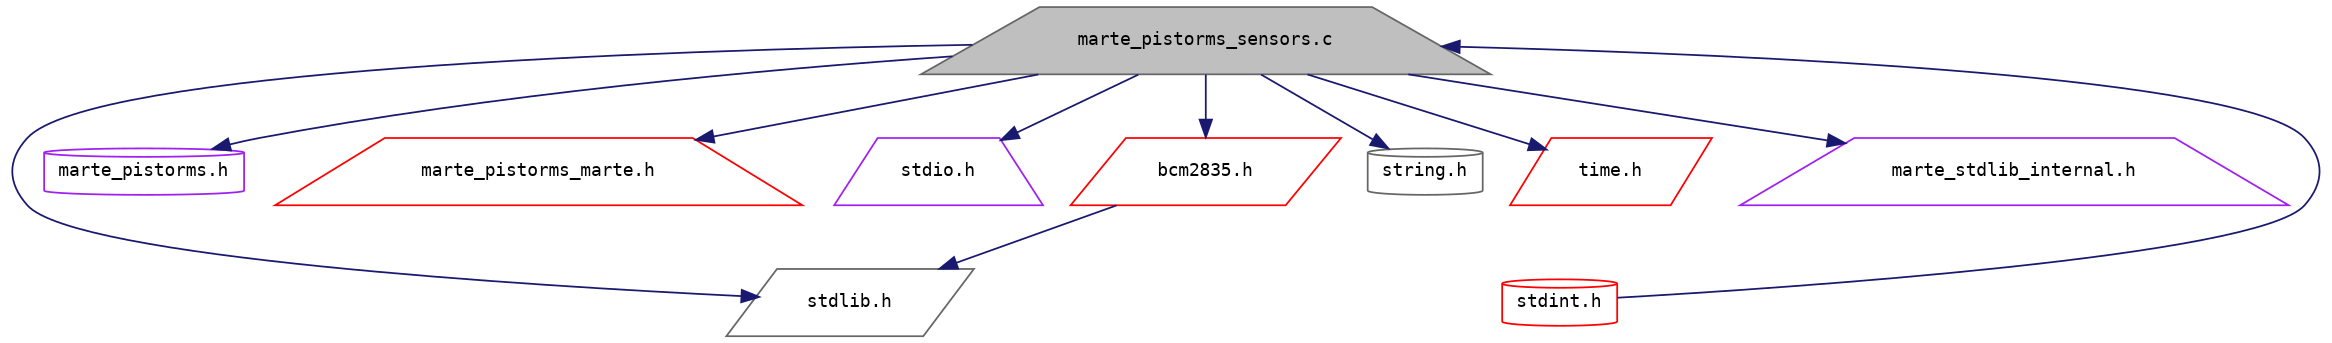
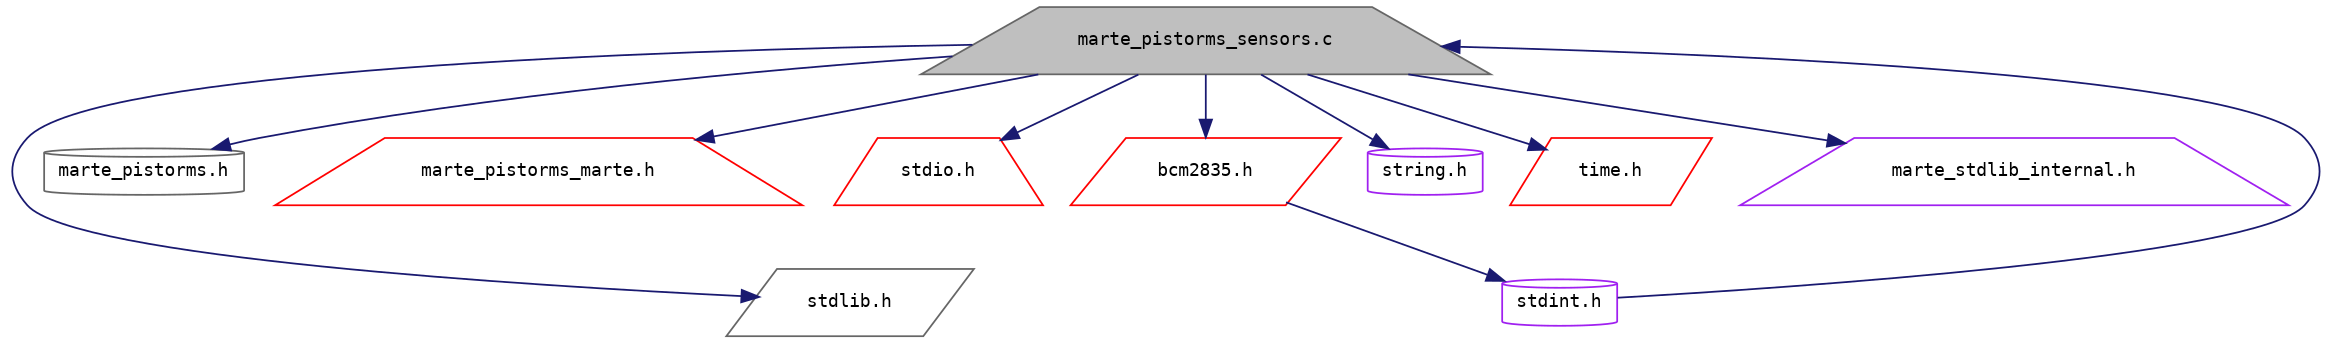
node "marte_pistorms.h": color purple -> gray40
node "stdio.h": color purple -> red
node "string.h": color gray40 -> purple
edge "bcm2835.h" -> "stdlib.h": now "bcm2835.h" -> "stdint.h"
node "stdint.h": color red -> purple
